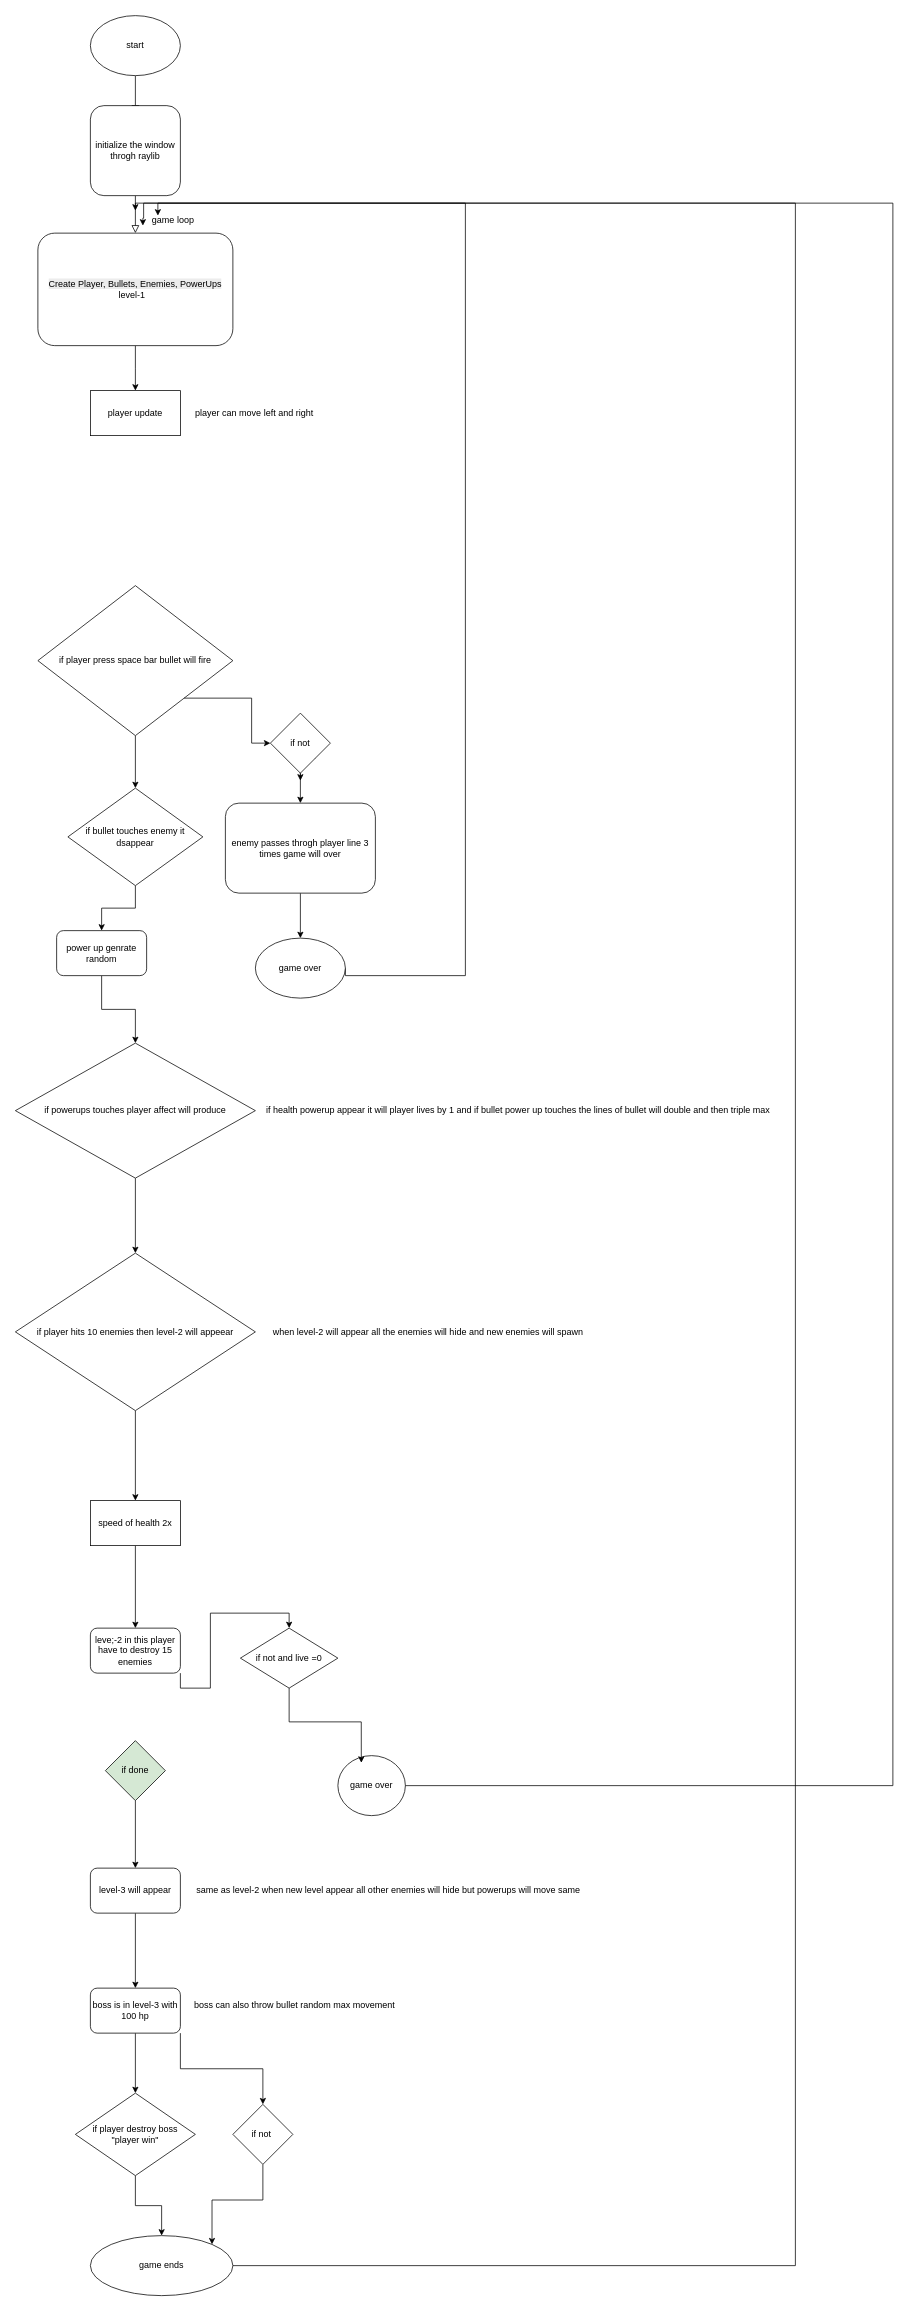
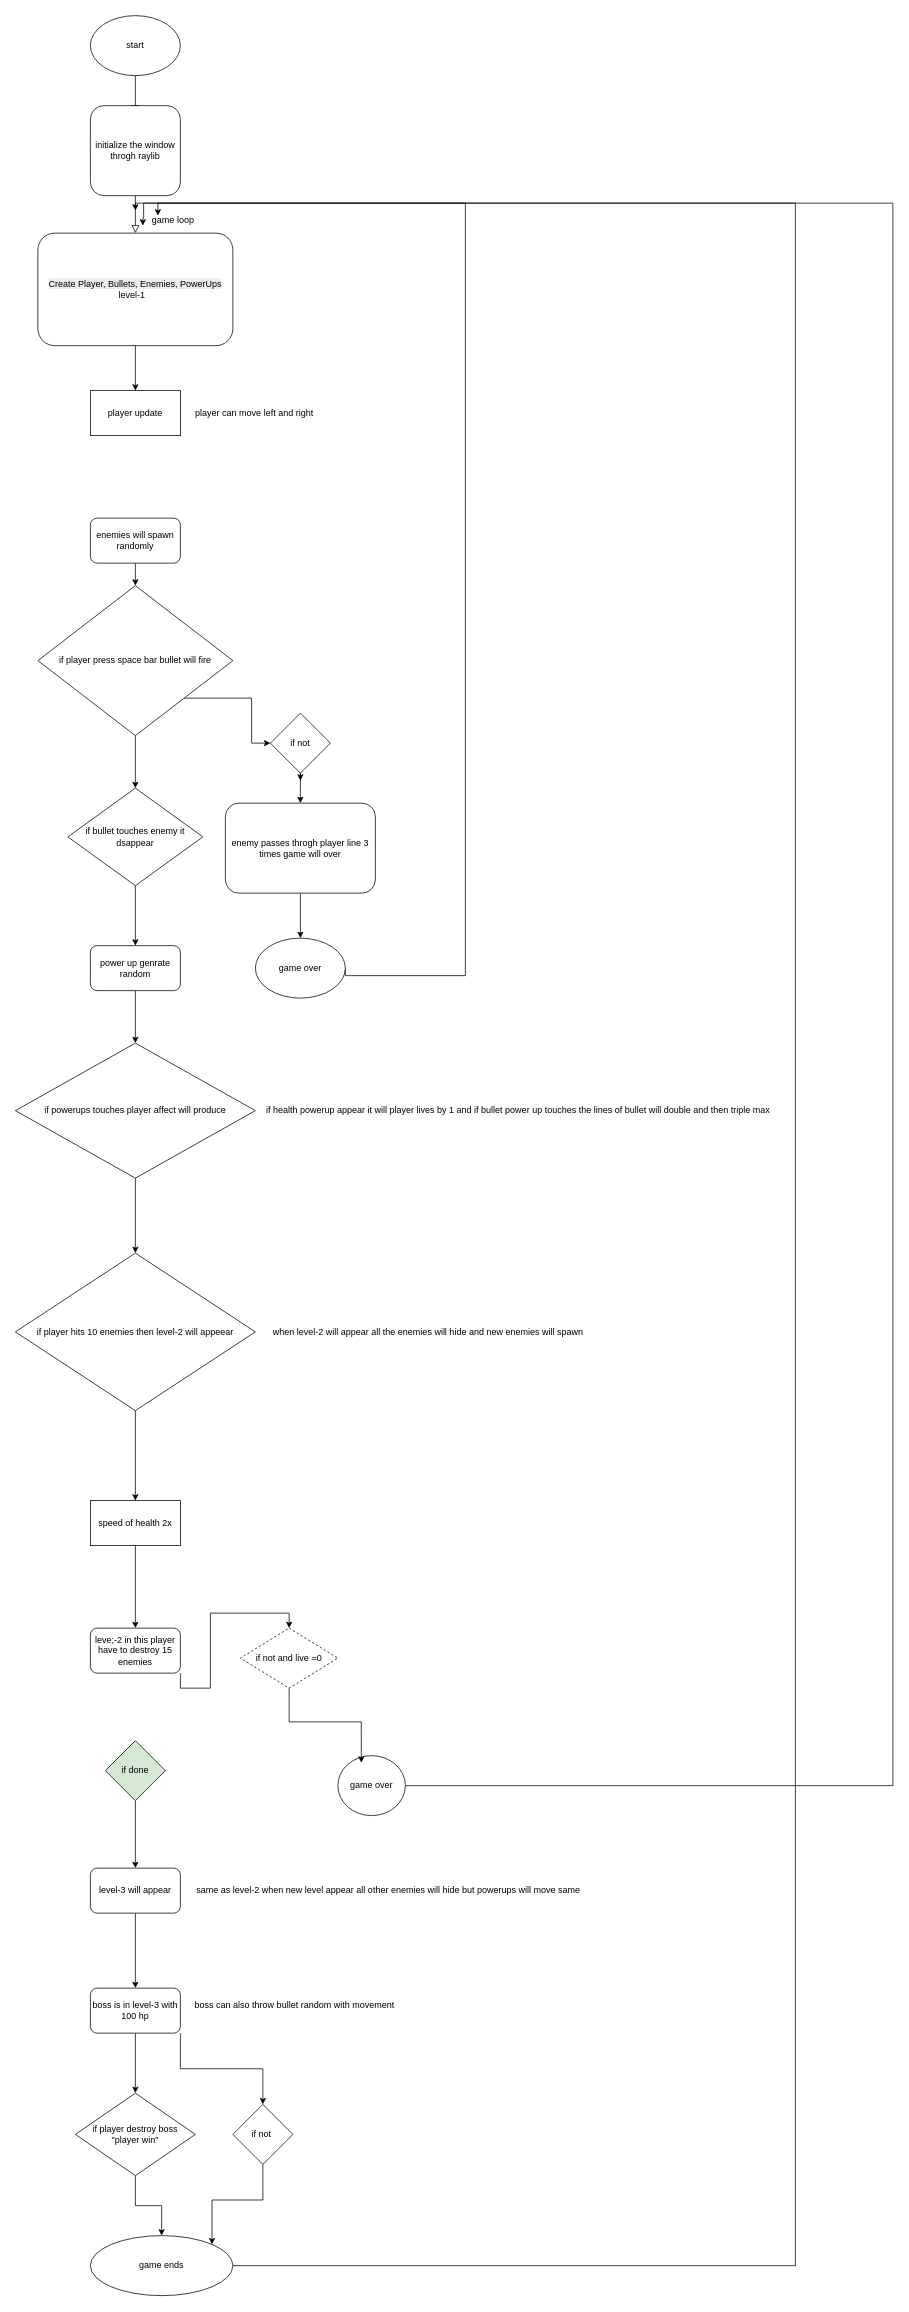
node "enemies will spawn randomly": added
edge "enemies will spawn randomly" -> "if player press space bar bullet will fire": added
node "power up genrate random": moved (102, 953) -> (135, 968)
node "if not and live =0": style solid -> dashed
node "boss can also throw bullet random max movement": label "boss can also throw bullet random max movement" -> "boss can also throw bullet random with movement"
